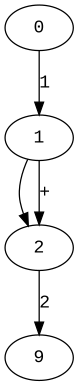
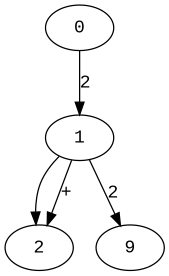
edge "0" -> "1": label "1" -> "2"
edge "2" -> "9": now "1" -> "9"
